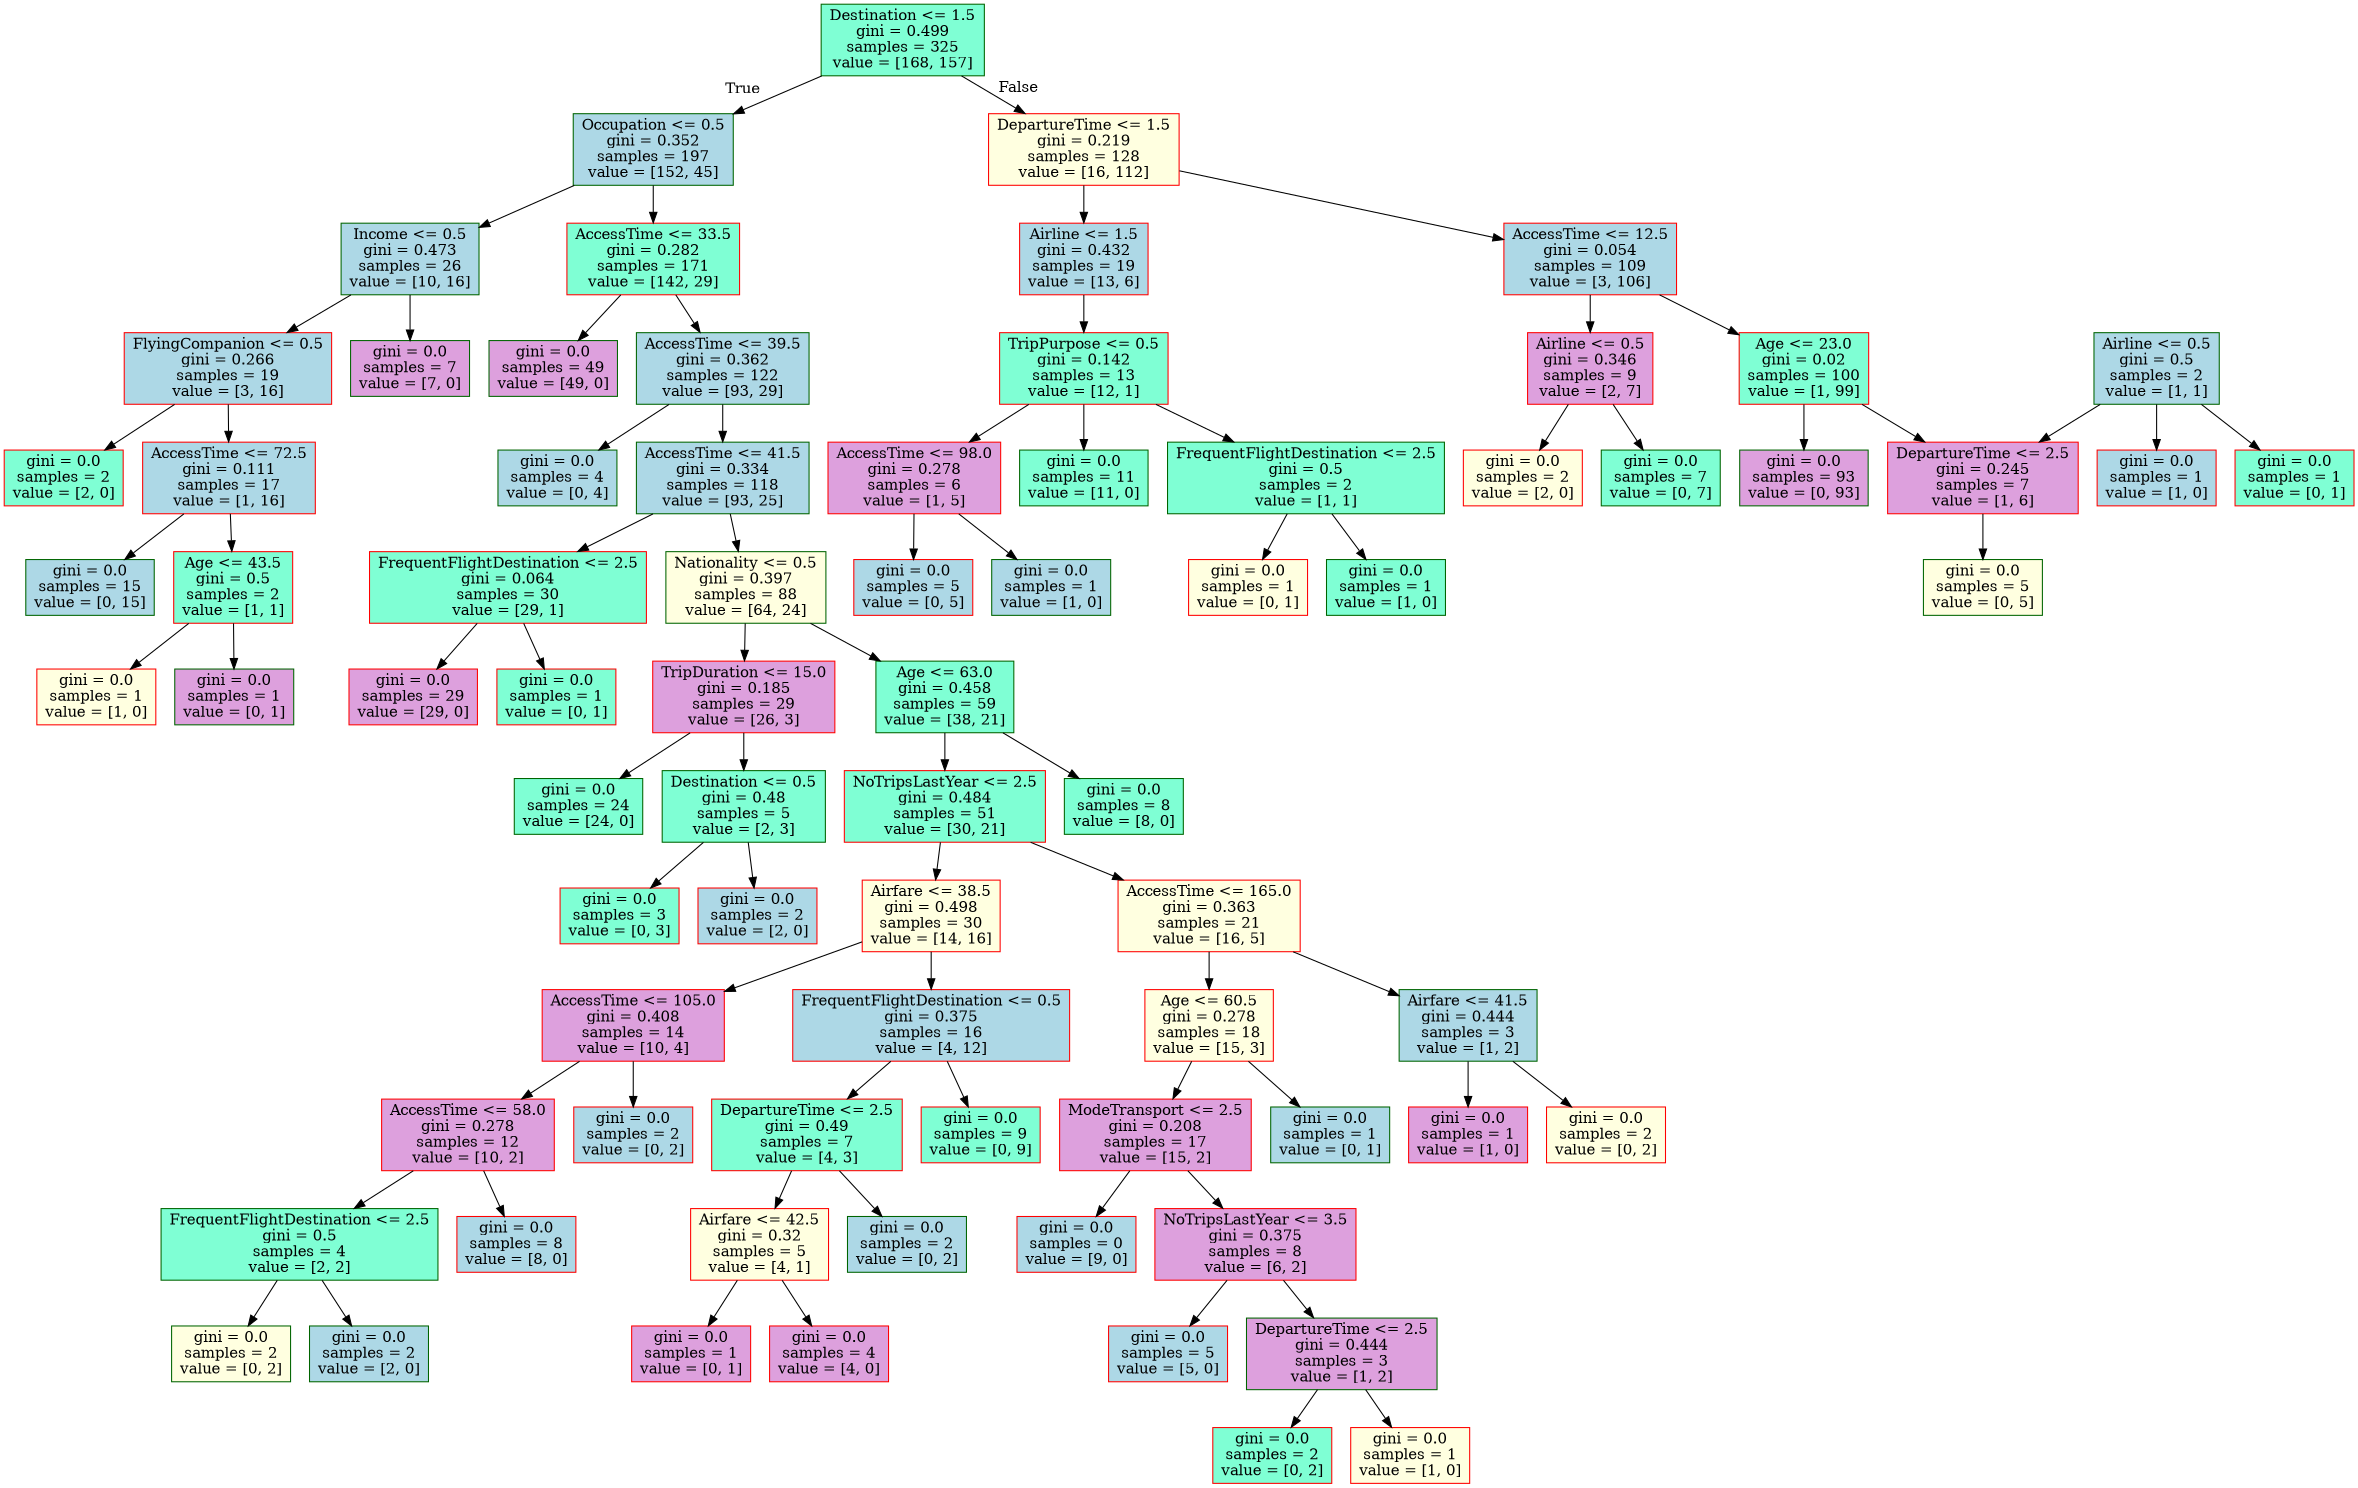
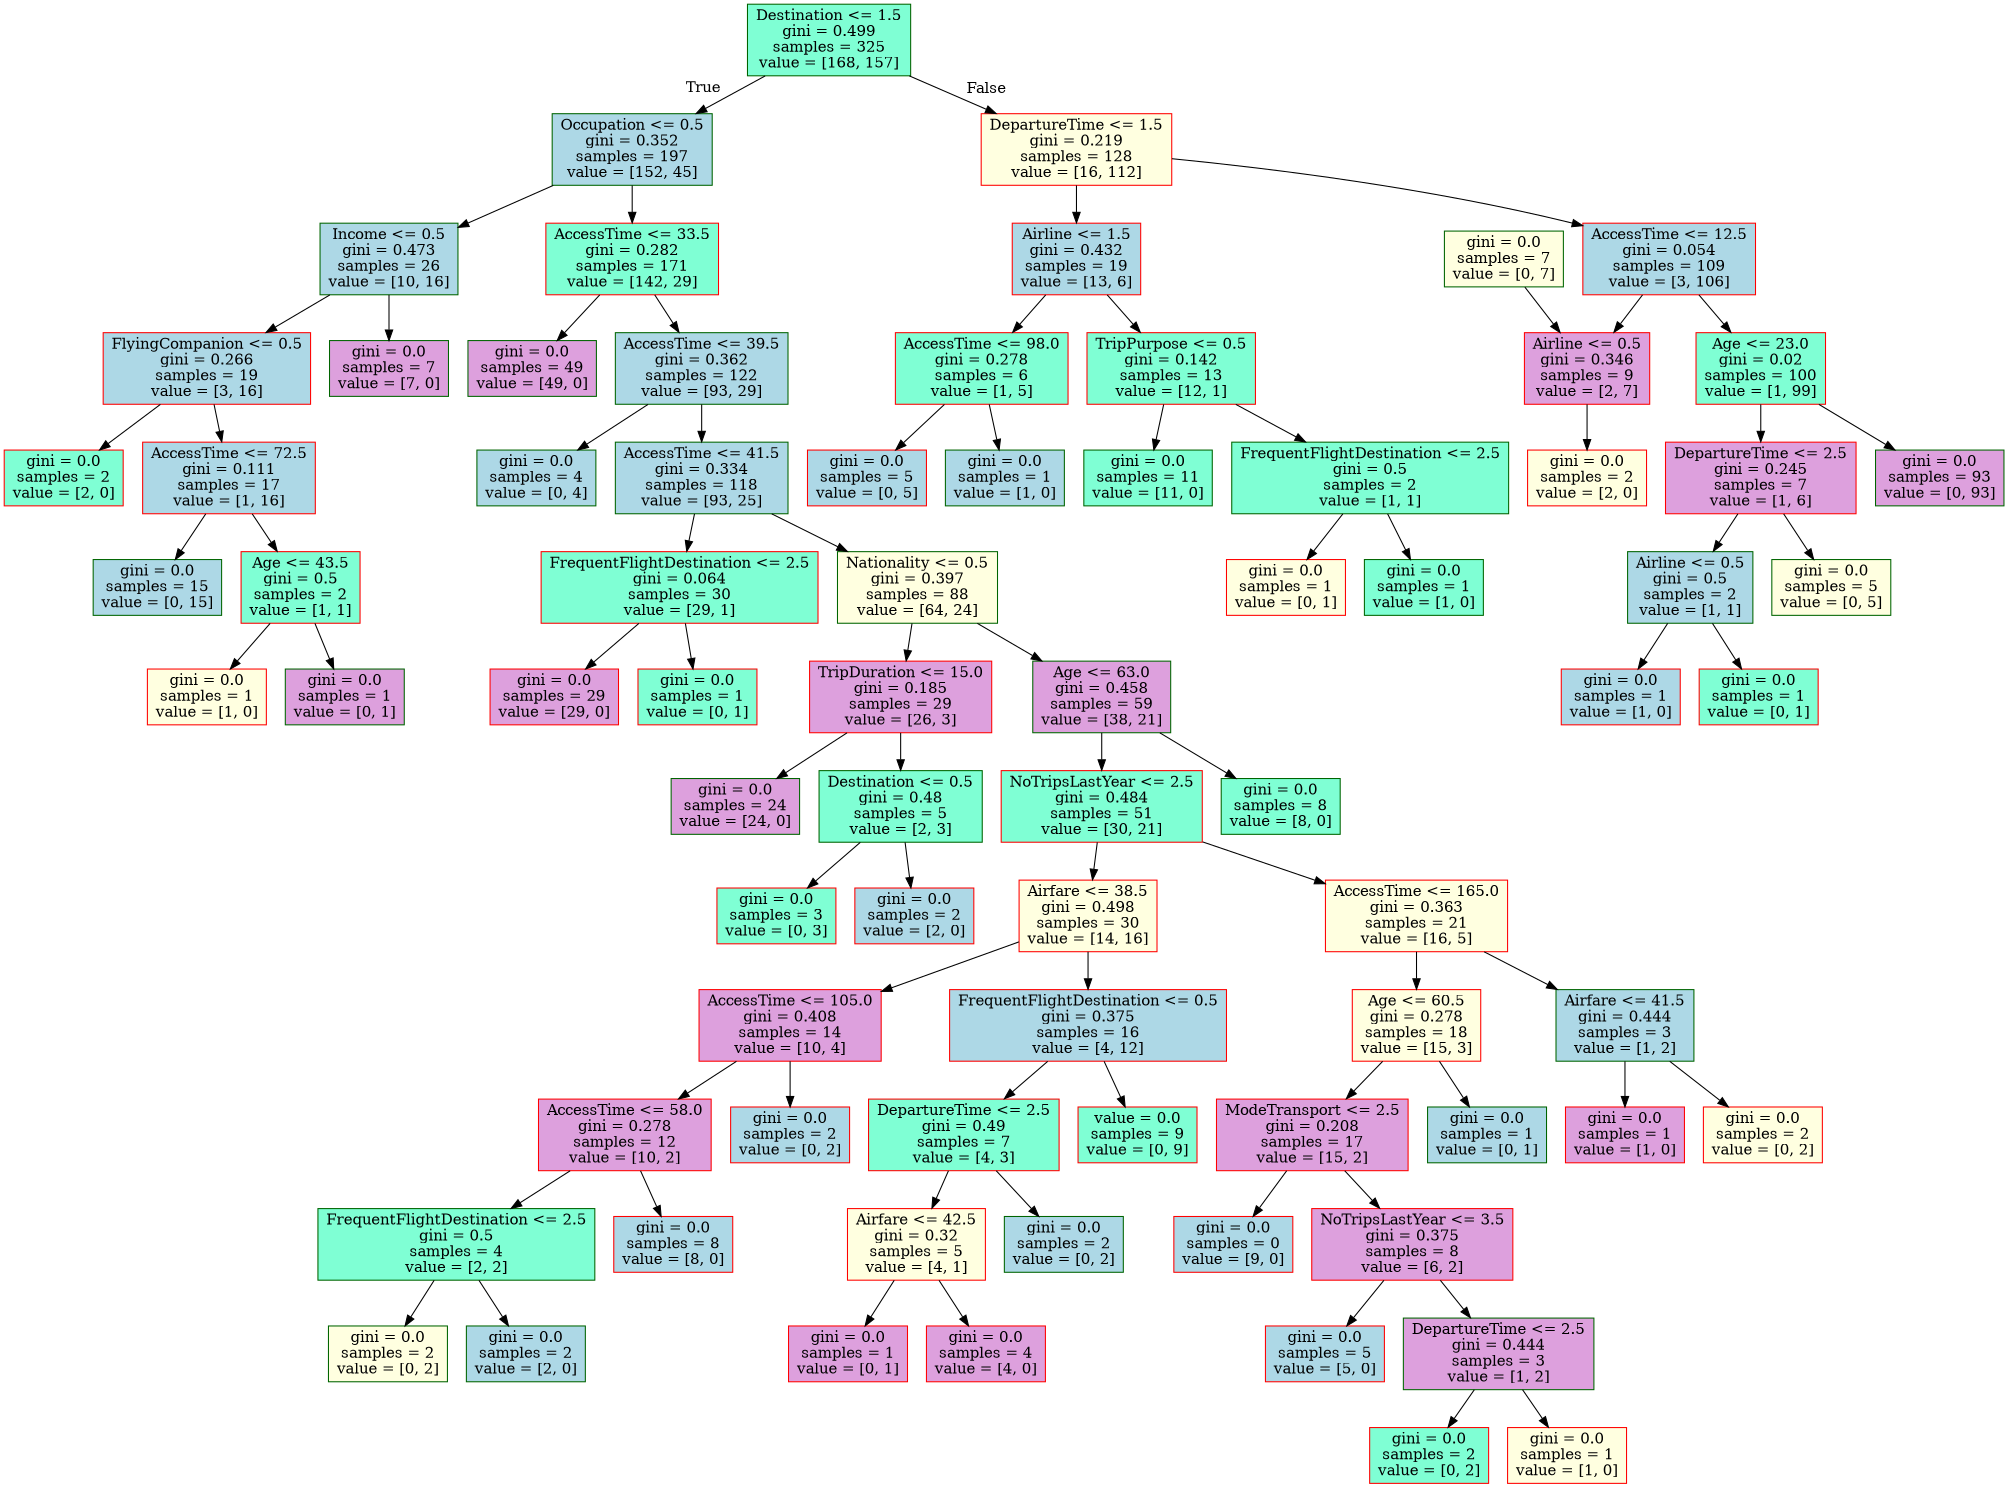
edge "TripPurpose <= 0.5 gini = 0.142 samples = 13 value = [12, 1]" -> "AccessTime <= 98.0 gini = 0.278 samples = 6 value = [1, 5]": now "Airline <= 1.5 gini = 0.432 samples = 19 value = [13, 6]" -> "AccessTime <= 98.0 gini = 0.278 samples = 6 value = [1, 5]"
edge "Airline <= 0.5 gini = 0.5 samples = 2 value = [1, 1]" -> "DepartureTime <= 2.5 gini = 0.245 samples = 7 value = [1, 6]": reversed
edge "Airline <= 0.5 gini = 0.346 samples = 9 value = [2, 7]" -> "gini = 0.0 samples = 7 value = [0, 7]": reversed
node "AccessTime <= 98.0 gini = 0.278 samples = 6 value = [1, 5]": fillcolor plum -> aquamarine
node "gini = 0.0 samples = 7 value = [0, 7]": fillcolor aquamarine -> lightyellow
node "Age <= 63.0 gini = 0.458 samples = 59 value = [38, 21]": fillcolor aquamarine -> plum
node "gini = 0.0 samples = 24 value = [24, 0]": fillcolor aquamarine -> plum
node "gini = 0.0 samples = 9 value = [0, 9]": label "gini = 0.0 samples = 9 value = [0, 9]" -> "value = 0.0 samples = 9 value = [0, 9]"
